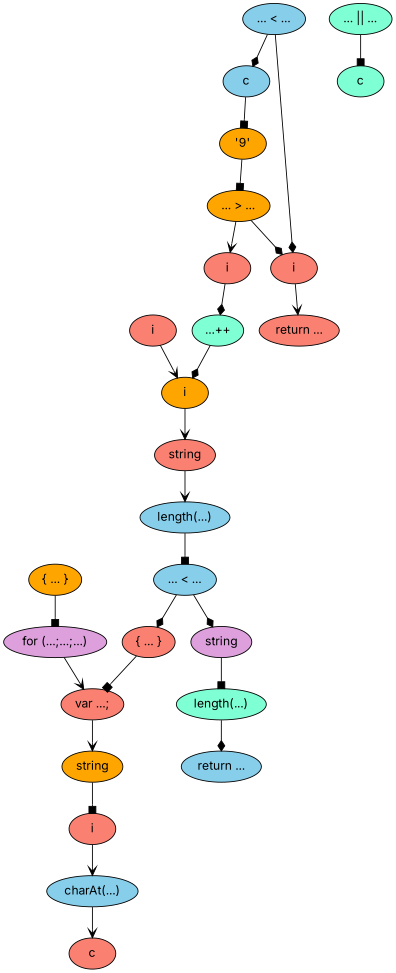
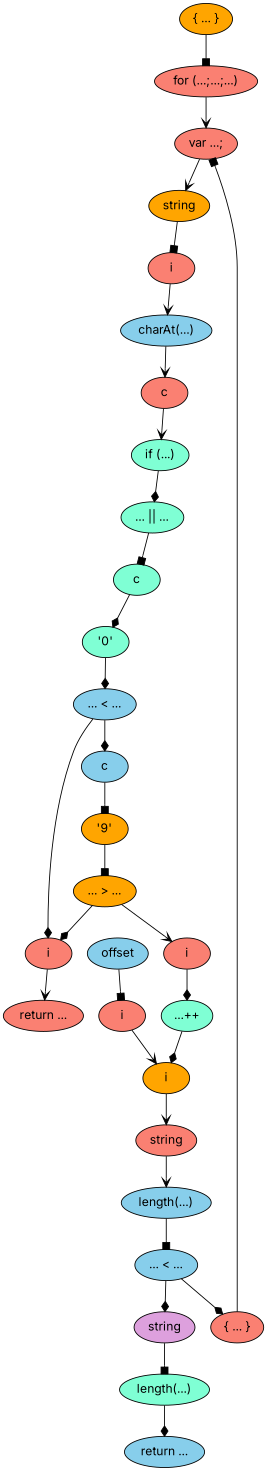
node "if (...)": added
node "for (...;...;...)": fillcolor plum -> salmon
node "'0'": added
node "offset": added
